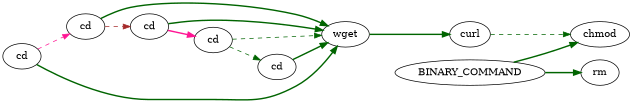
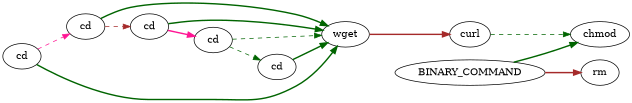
edge "wget" -> "curl": color darkgreen -> brown
edge "BINARY_COMMAND" -> "rm": color darkgreen -> brown
